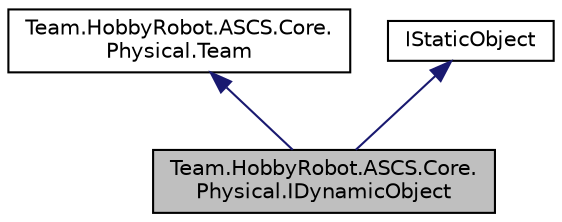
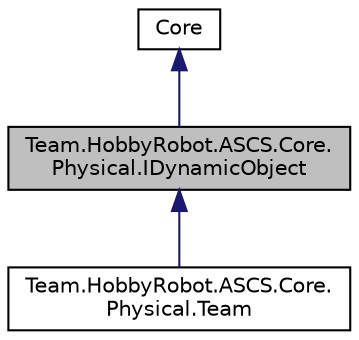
node "IStaticObject": label "IStaticObject" -> "Core"
edge "Team.HobbyRobot.ASCS.Core. Physical.IDynamicObject" -> "Team.HobbyRobot.ASCS.Core. Physical.Team": reversed
